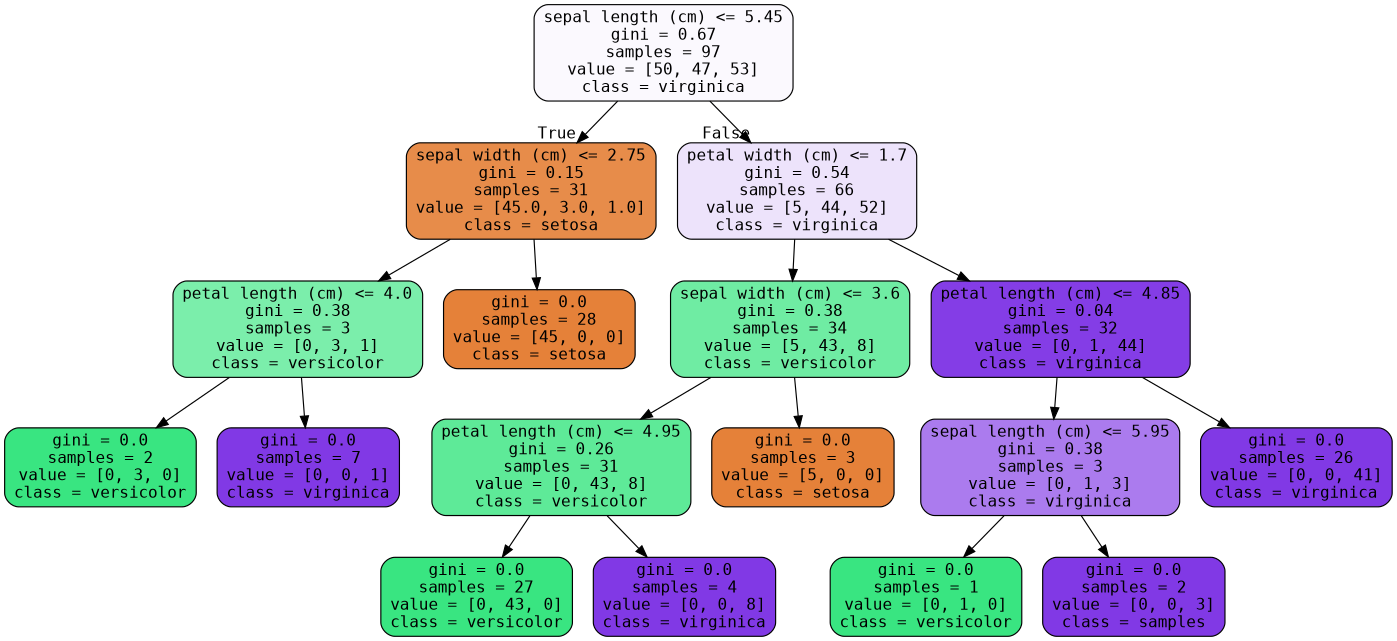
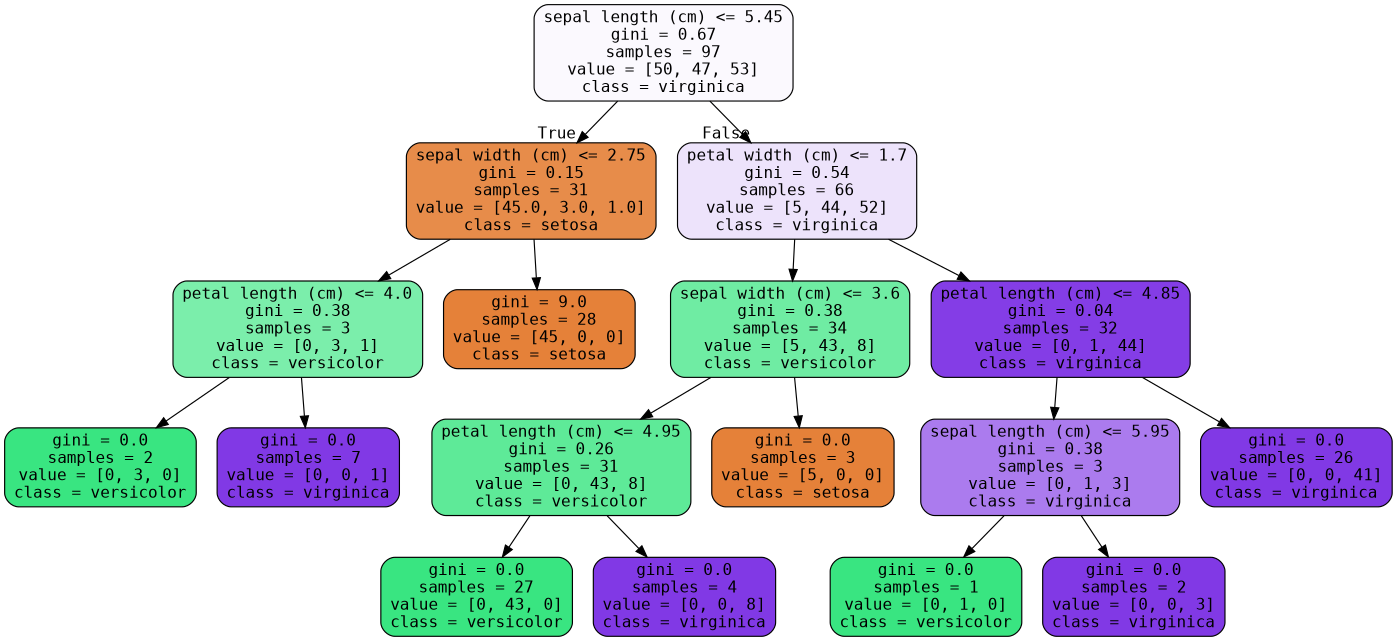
node "gini = 0.0 samples = 28 value = [45, 0, 0] class = setosa": label "gini = 0.0 samples = 28 value = [45, 0, 0] class = setosa" -> "gini = 9.0 samples = 28 value = [45, 0, 0] class = setosa"
node "gini = 0.0 samples = 2 value = [0, 0, 3] class = samples": label "gini = 0.0 samples = 2 value = [0, 0, 3] class = samples" -> "gini = 0.0 samples = 2 value = [0, 0, 3] class = virginica"
